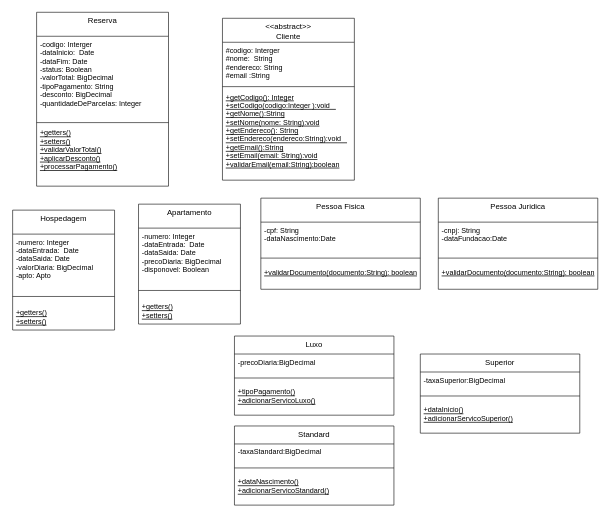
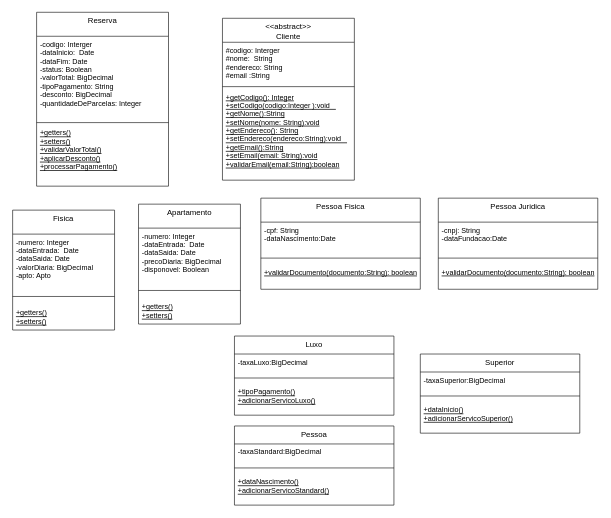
node "Hospedagem": label "Hospedagem" -> "Fisica"
node "-precoDiaria:BigDecimal": label "-precoDiaria:BigDecimal" -> "-taxaLuxo:BigDecimal"
node "Standard": label "Standard" -> "Pessoa"
